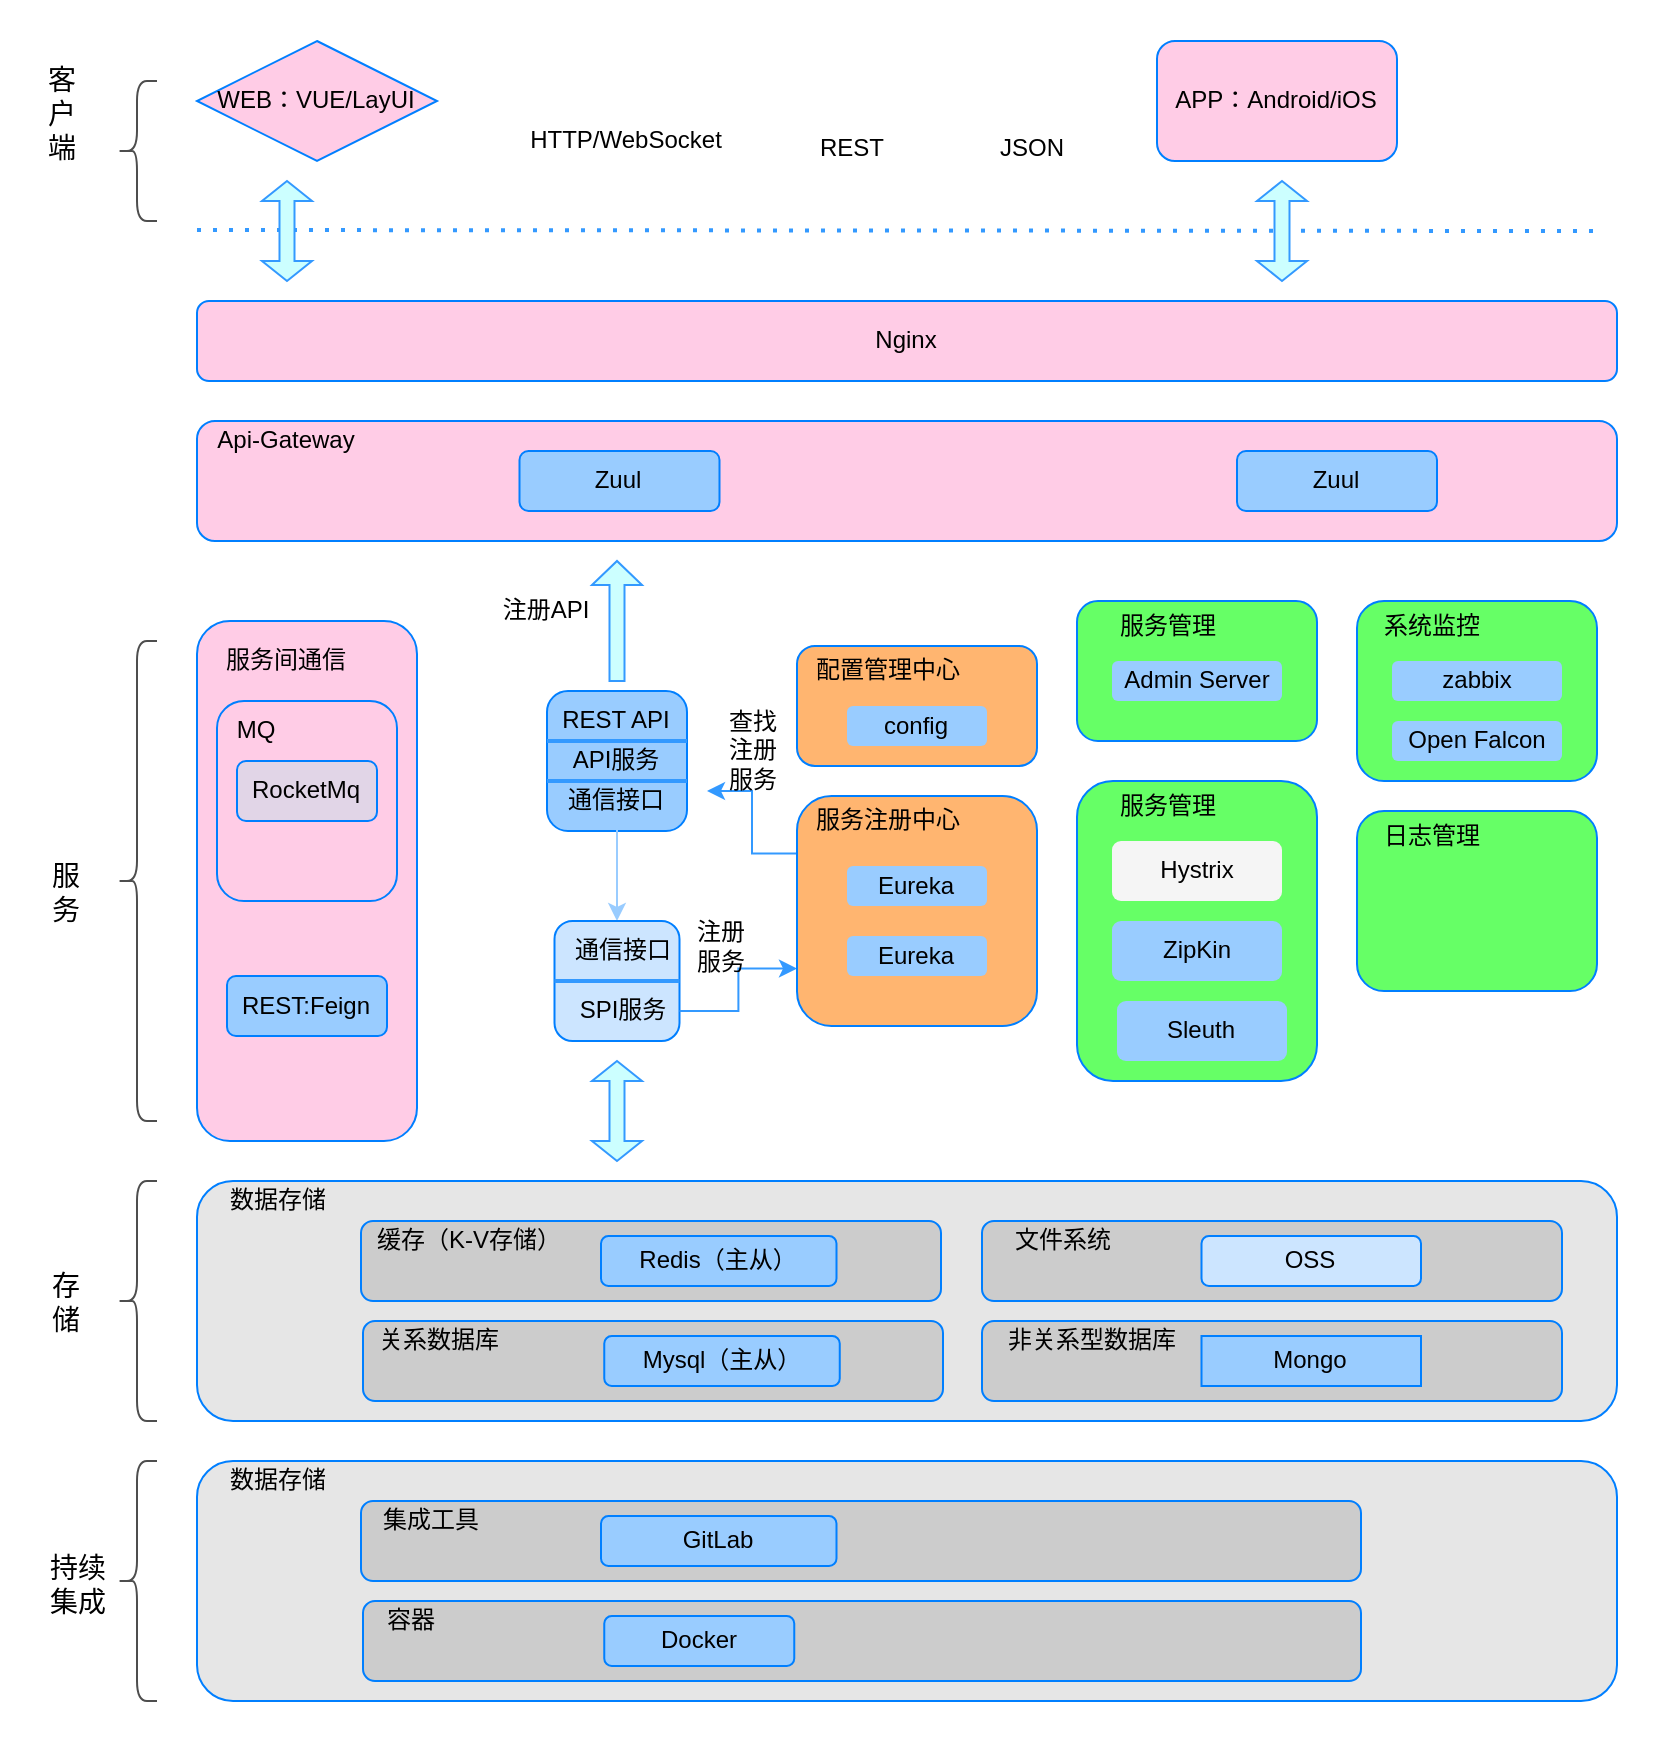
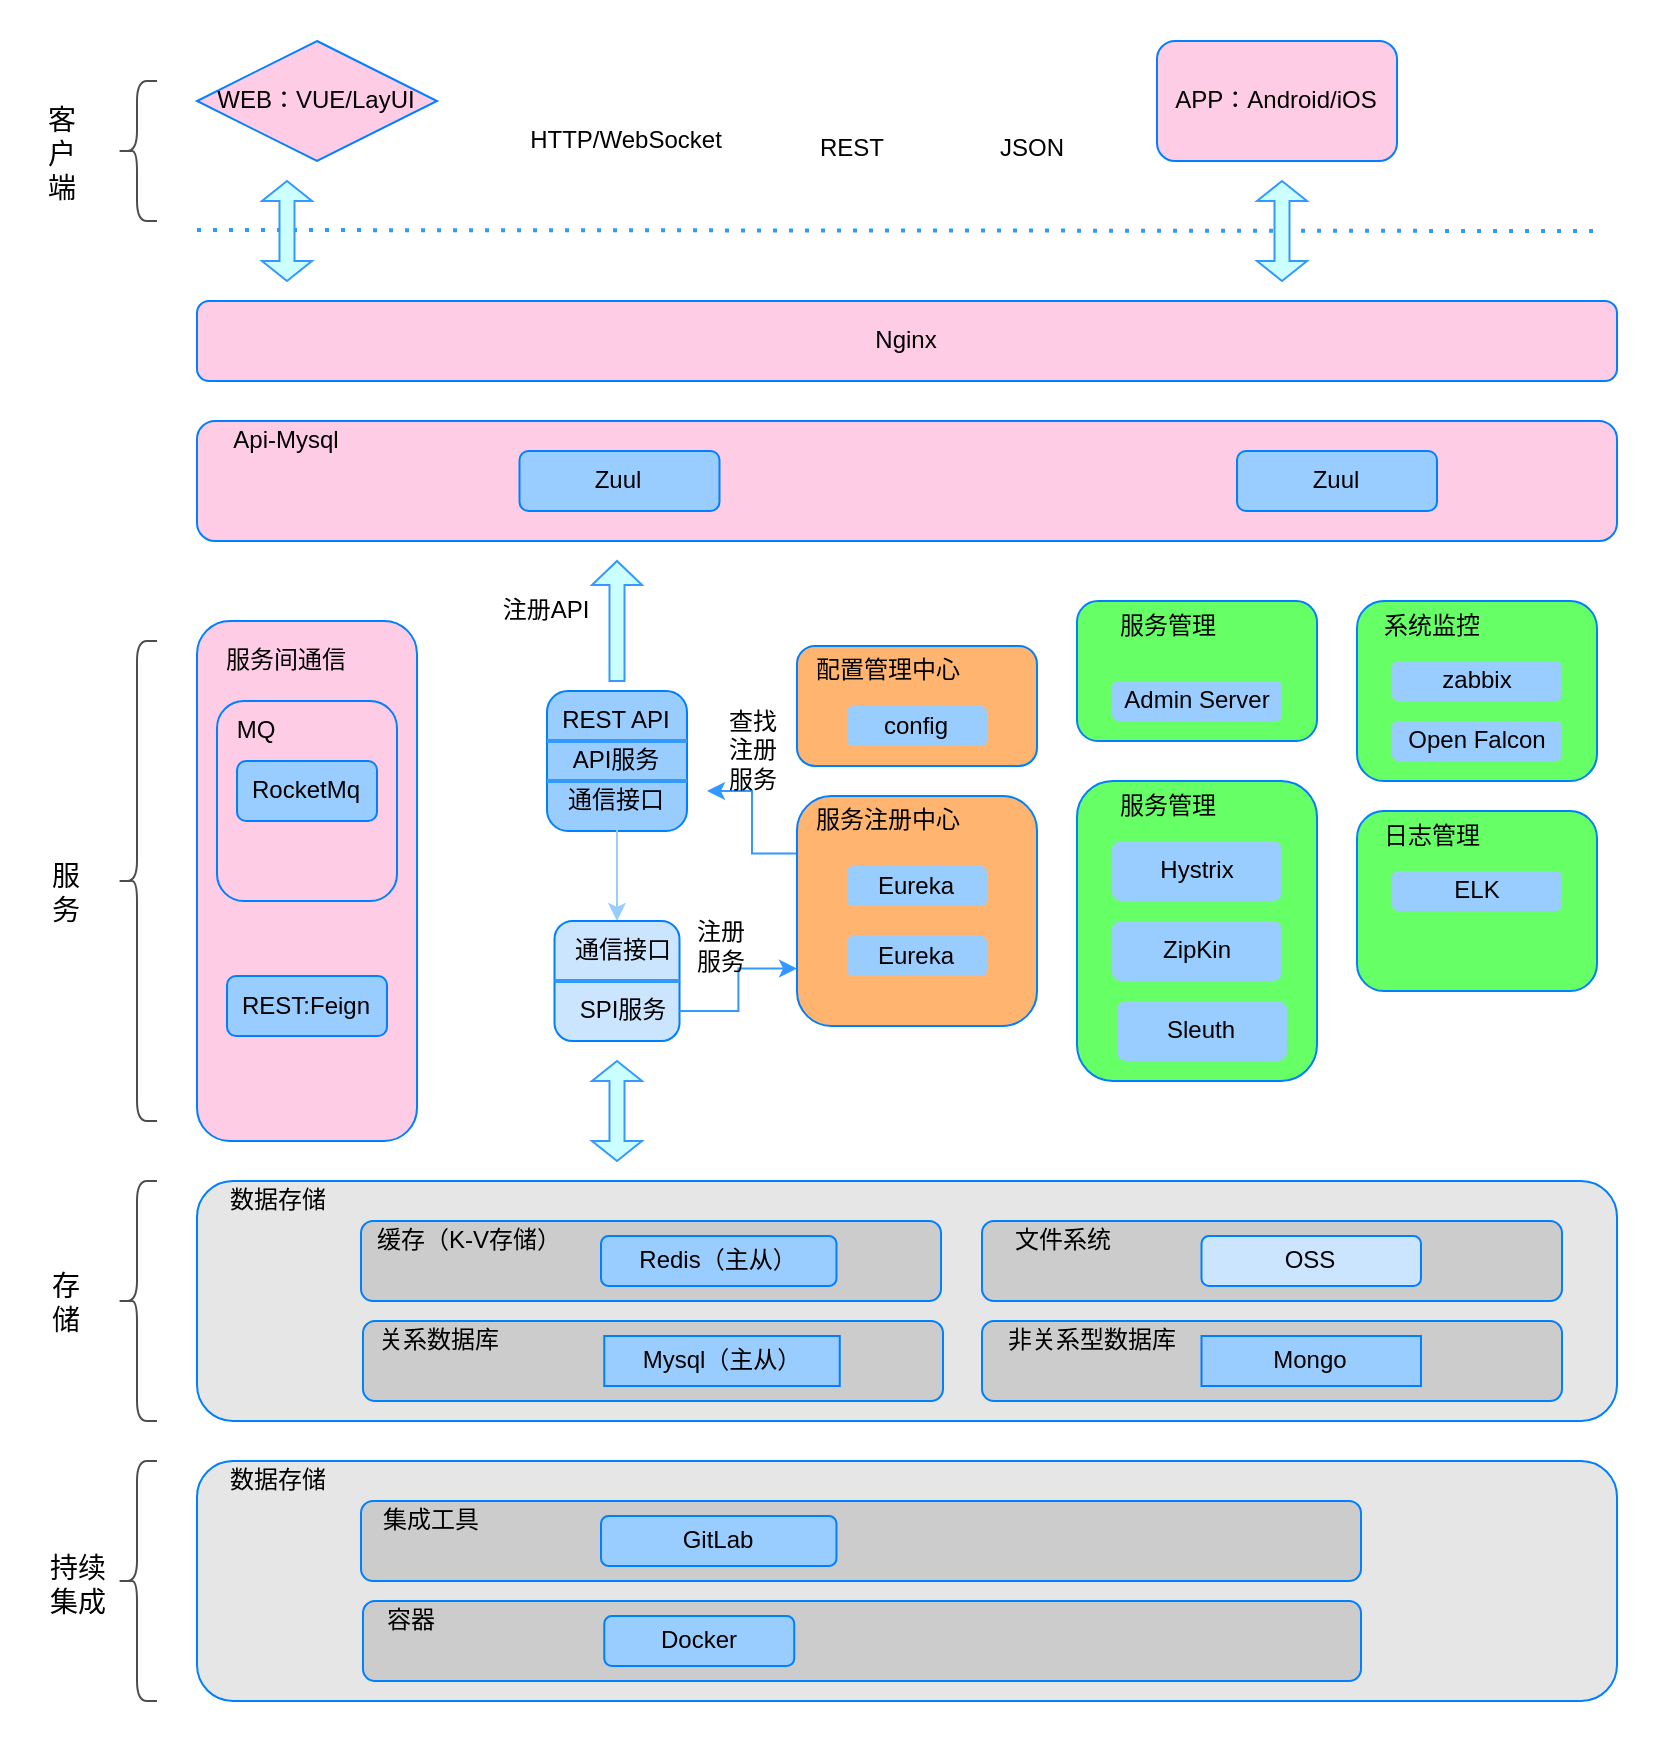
node "客户端": moved (61, 101) -> (61, 141)
node "Api-Gateway": label "Api-Gateway" -> "Api-Mysql"
node "Admin Server": moved (1197, 681) -> (1197, 701)
node "RocketMq": fillcolor #e1d5e7 -> #99ccff
node "Hystrix": fillcolor #f5f5f5 -> #99ccff
node "ELK": added
node "Mysql（主从）": shape rounded rectangle -> rectangle
